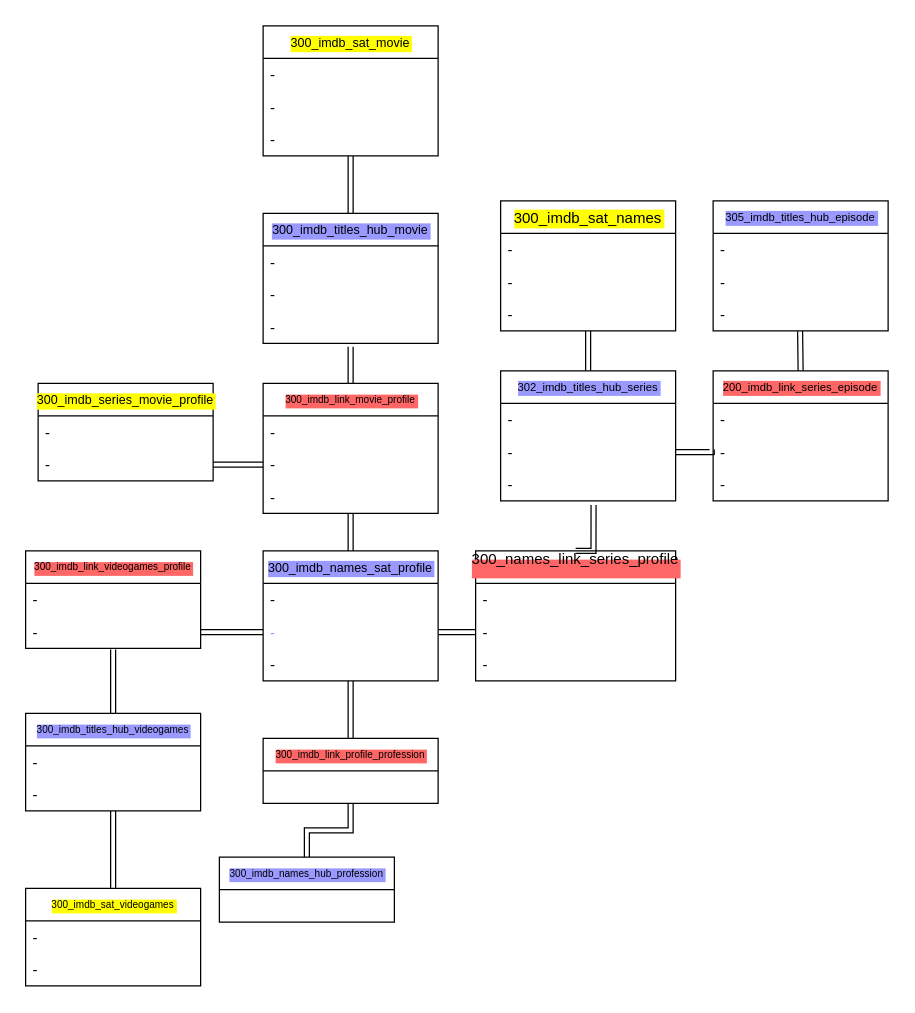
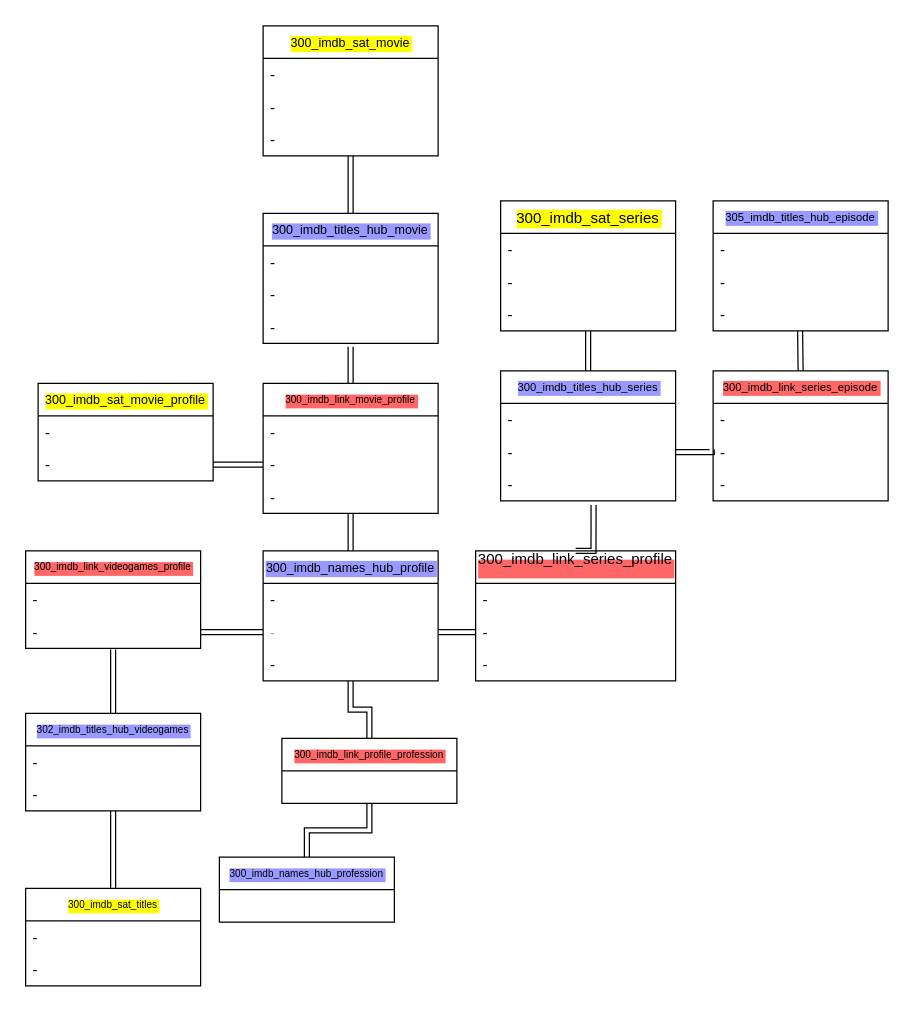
node "300_imdb_sat_names": label "300_imdb_sat_names" -> "300_imdb_sat_series"
node "302_imdb_titles_hub_series": label "302_imdb_titles_hub_series" -> "300_imdb_titles_hub_series"
node "200_imdb_link_series_episode": label "200_imdb_link_series_episode" -> "300_imdb_link_series_episode"
node "300_imdb_series_movie_profile": label "300_imdb_series_movie_profile" -> "300_imdb_sat_movie_profile"
node "300_names_link_series_profile": label "300_names_link_series_profile" -> "300_imdb_link_series_profile"
node "300_imdb_names_sat_profile": label "300_imdb_names_sat_profile" -> "300_imdb_names_hub_profile"
node "300_imdb_titles_hub_videogames": label "300_imdb_titles_hub_videogames" -> "302_imdb_titles_hub_videogames"
node "300_imdb_link_profile_profession": moved (351, 771) -> (369, 771)
node "300_imdb_sat_videogames": label "300_imdb_sat_videogames" -> "300_imdb_sat_titles"
